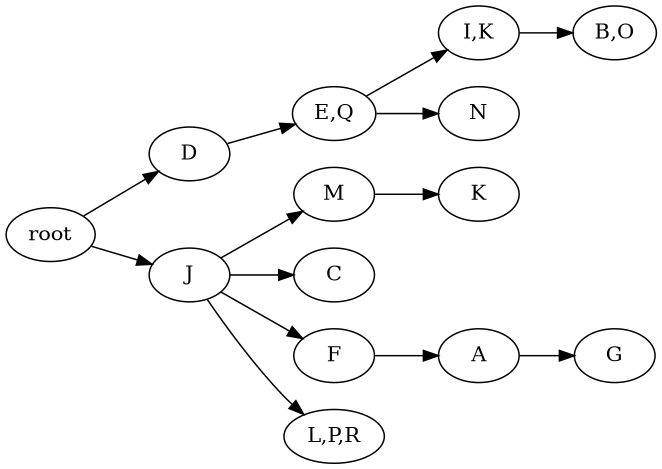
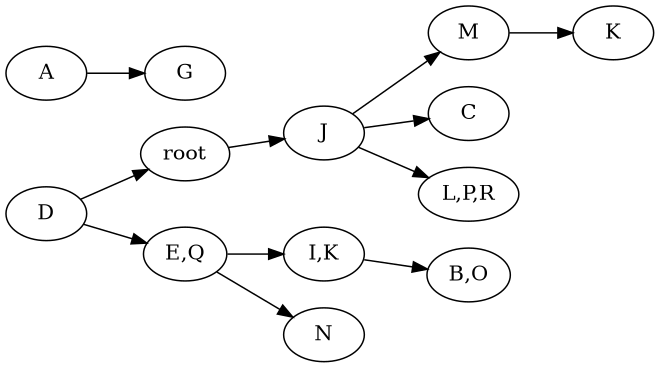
edge "root" -> "D": reversed
node "F": removed
